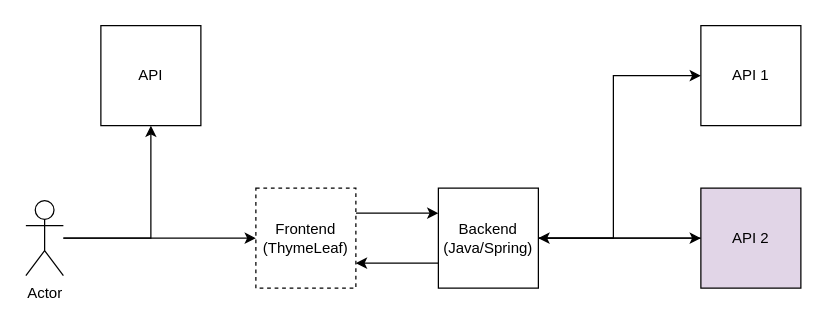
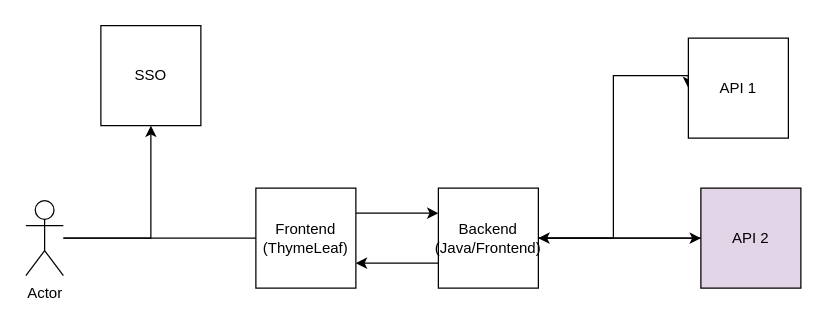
node "API": label "API" -> "SSO"
node "API 1": moved (751, 76) -> (738, 88)
edge "Actor" -> "Frontend (ThymeLeaf)": arrowhead classic -> none
node "Frontend (ThymeLeaf)": style dashed -> solid
node "Backend (Java/Spring)": label "Backend (Java/Spring)" -> "Backend (Java/Frontend)"
